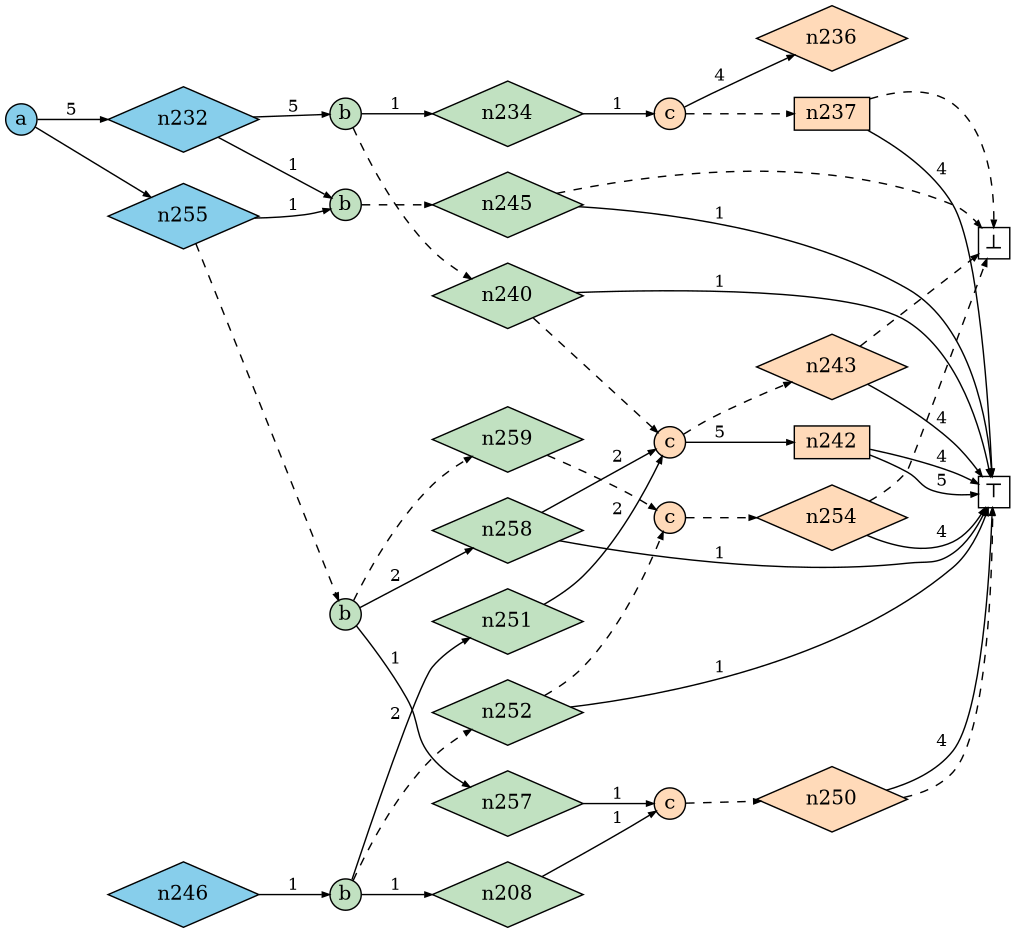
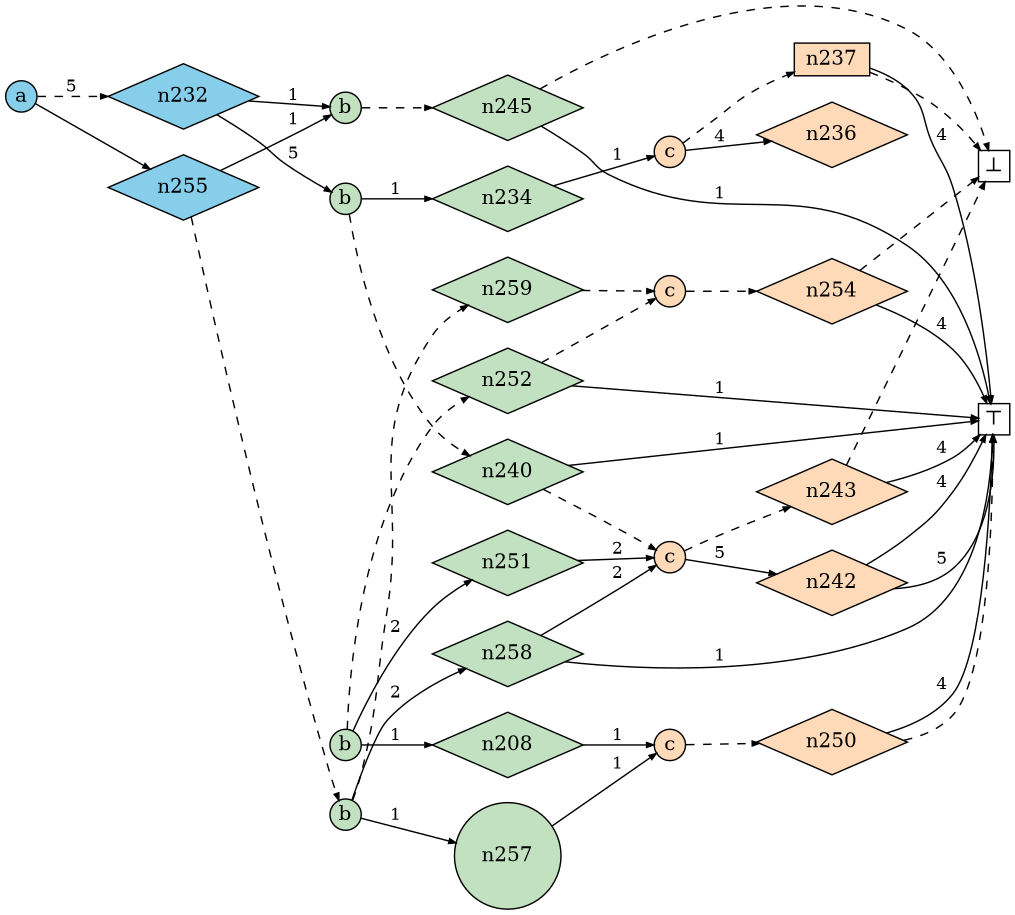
edge "a" -> "n232": style solid -> dashed
node "n242": shape box -> diamond
node "n257": shape diamond -> circle
node "n246": removed
